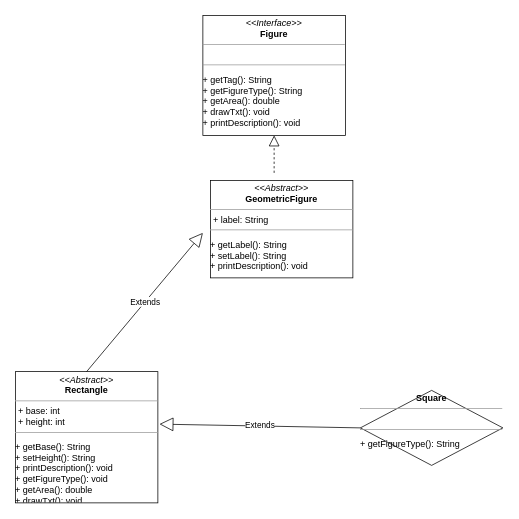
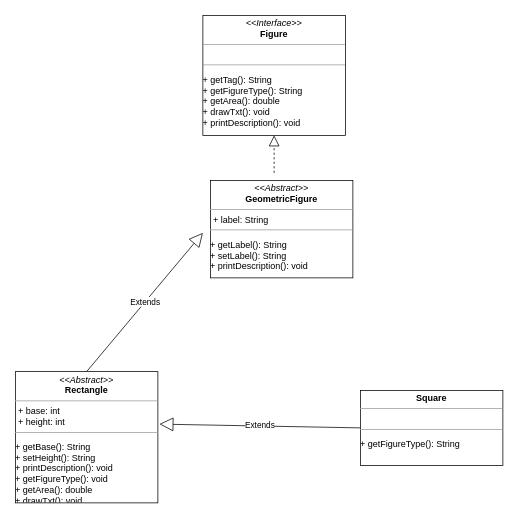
node "Square + getFigureType(): String": shape diamond -> rectangle
